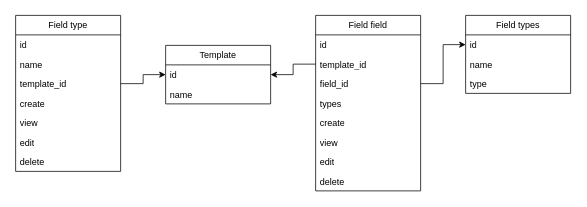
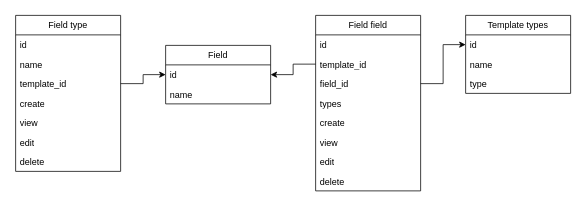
node "Field types": label "Field types" -> "Template types"
node "Template": label "Template" -> "Field"
